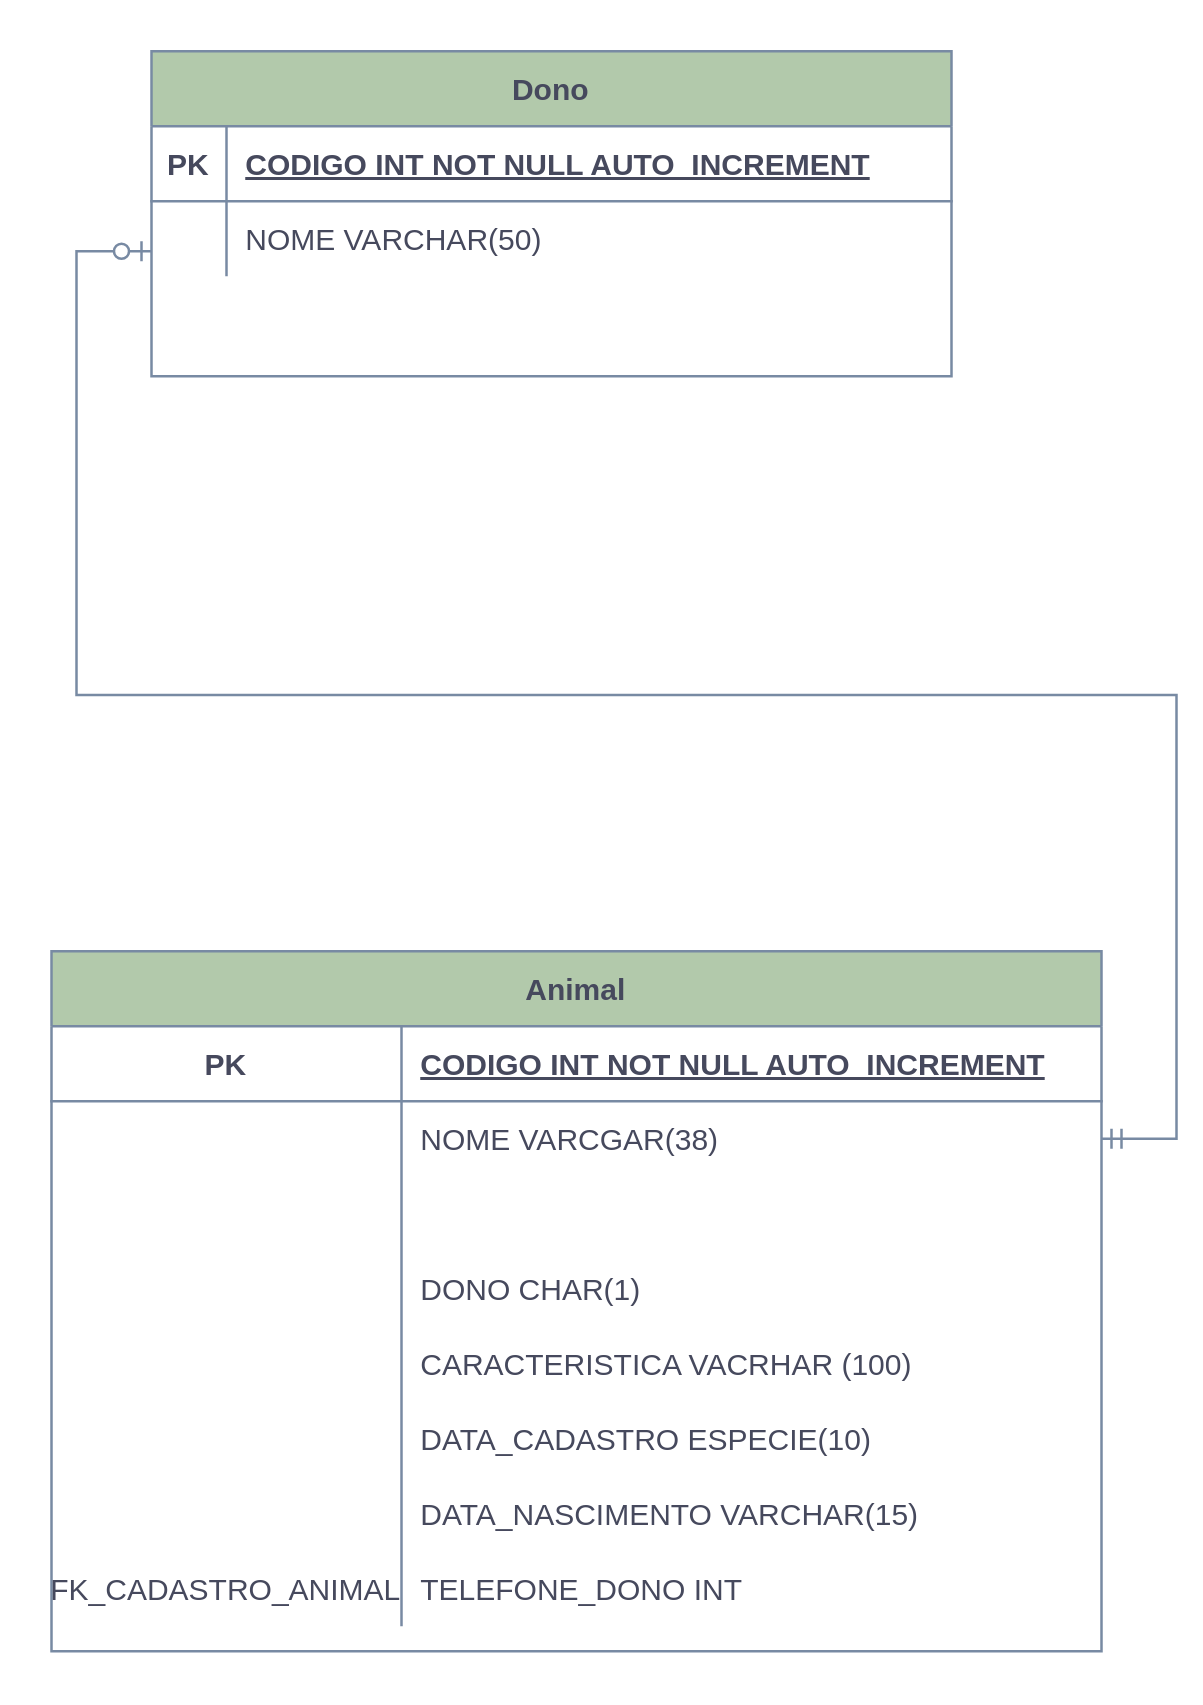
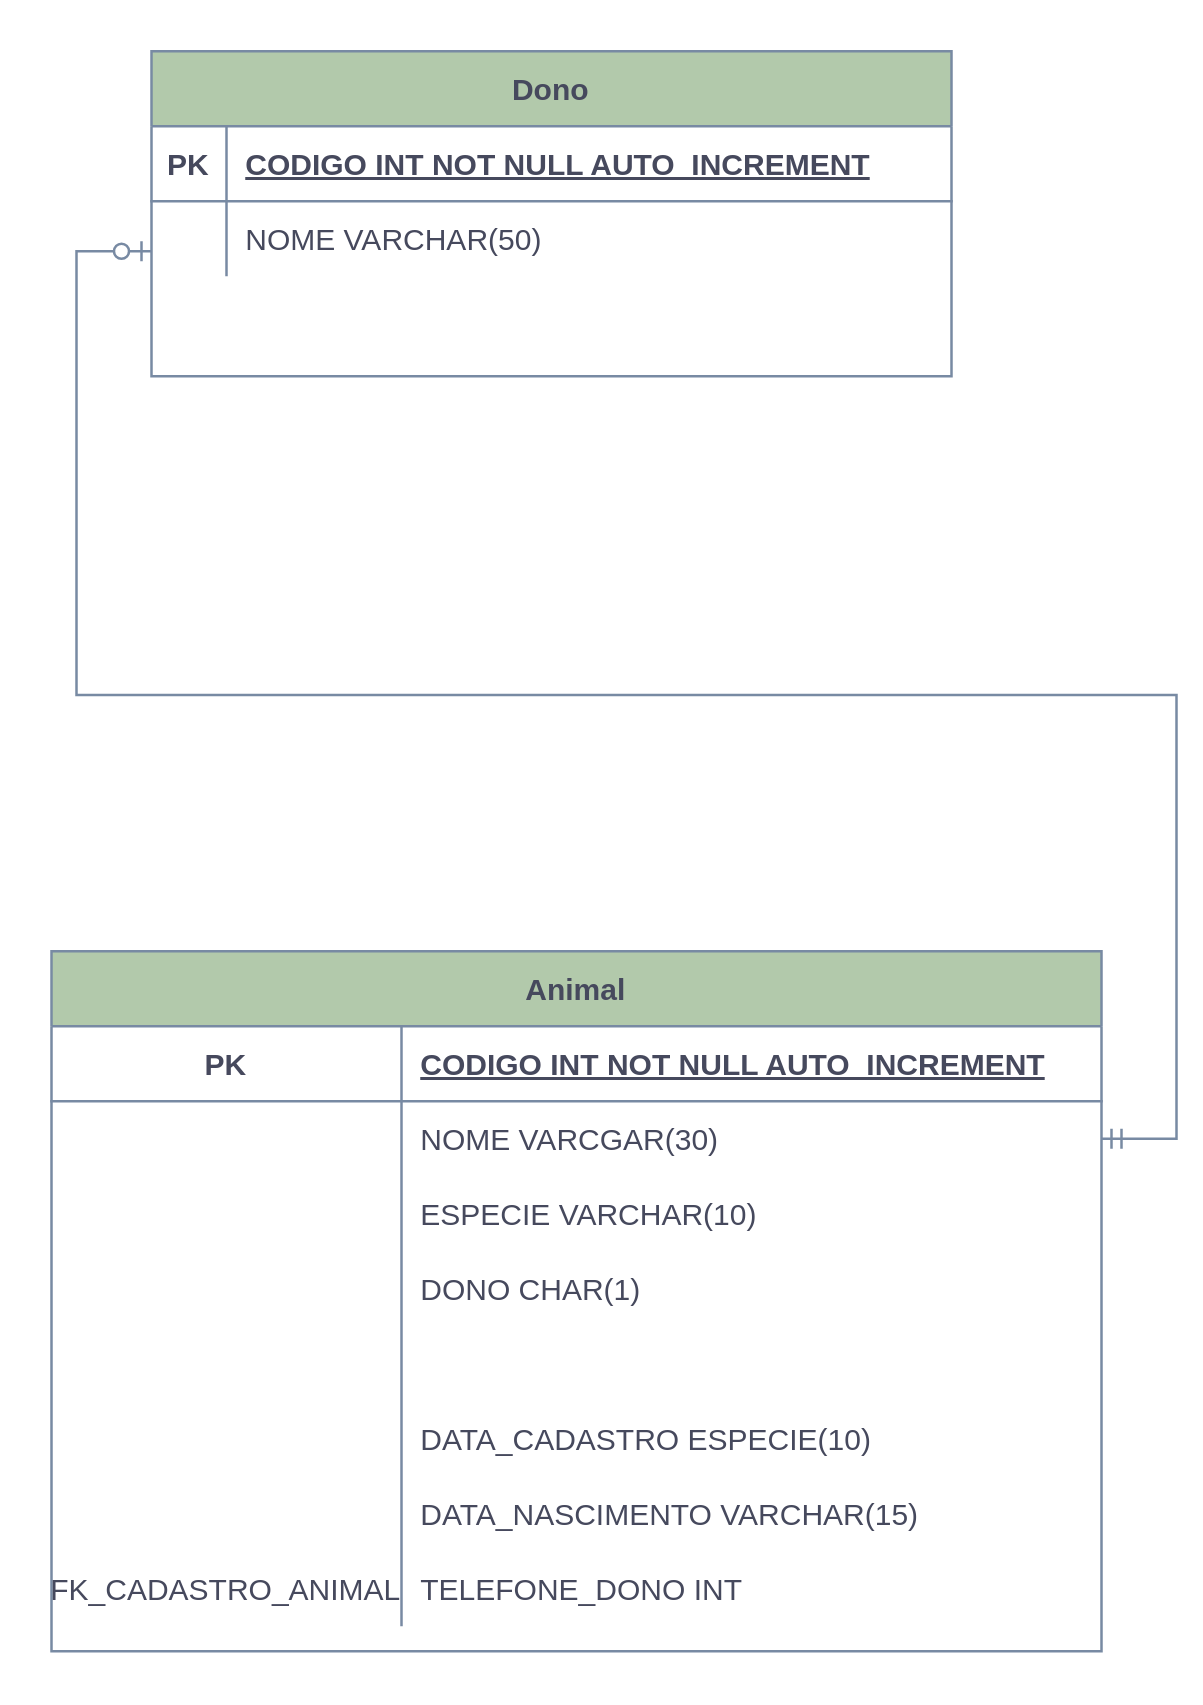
node "NOME VARCGAR(38)": label "NOME VARCGAR(38)" -> "NOME VARCGAR(30)"
node "ESPECIE VARCHAR(10)": added
node "CARACTERISTICA VACRHAR (100)": removed
